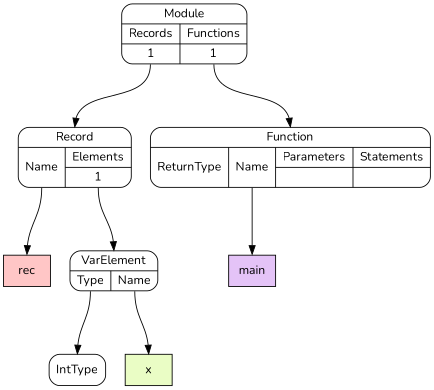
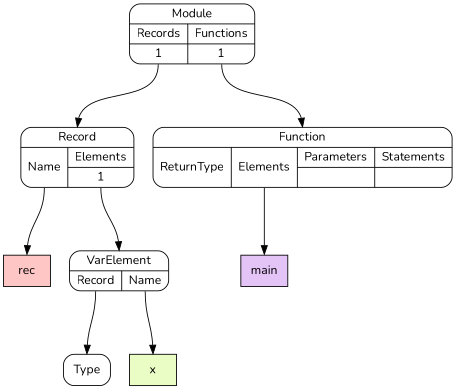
node "Function": text "Name" -> "Elements"
node "VarElement": text "Type" -> "Record"
node "IntType": label "IntType" -> "Type"
